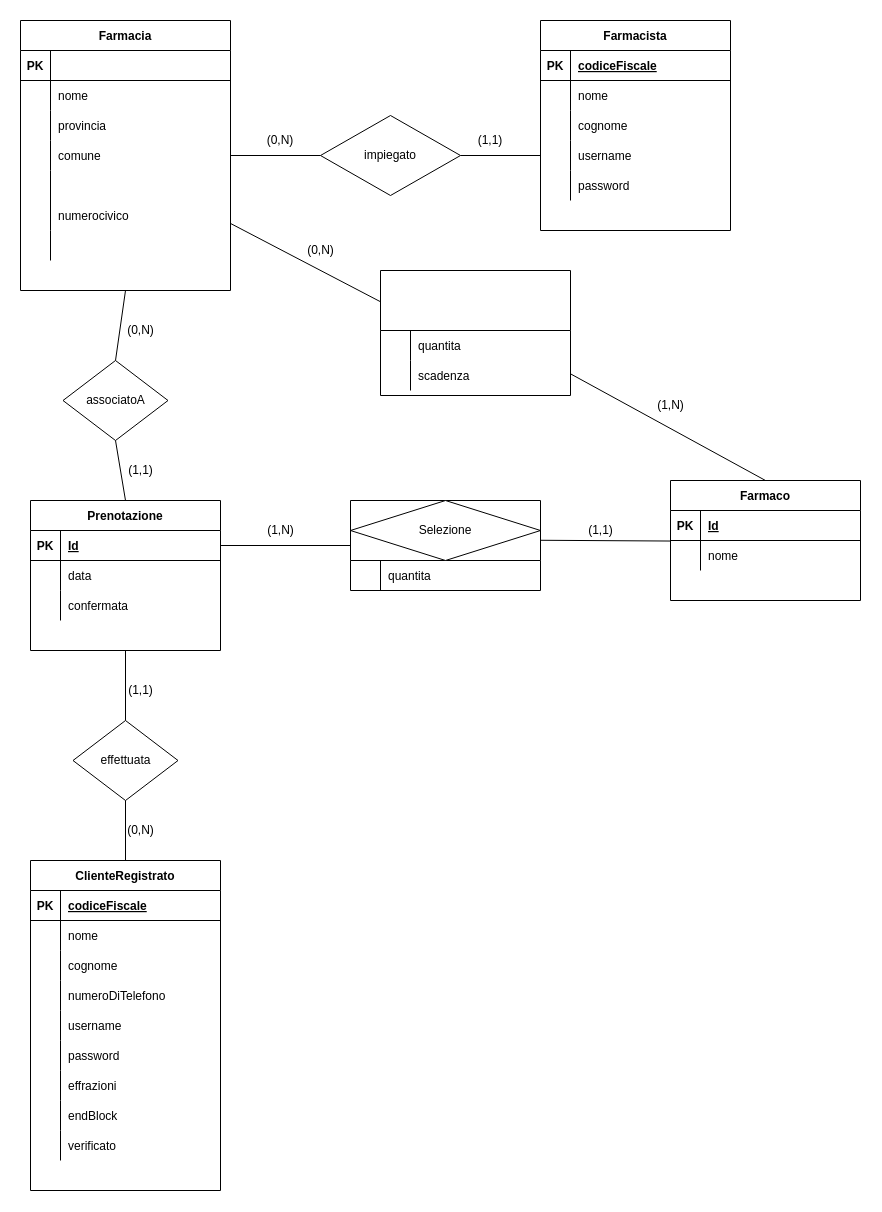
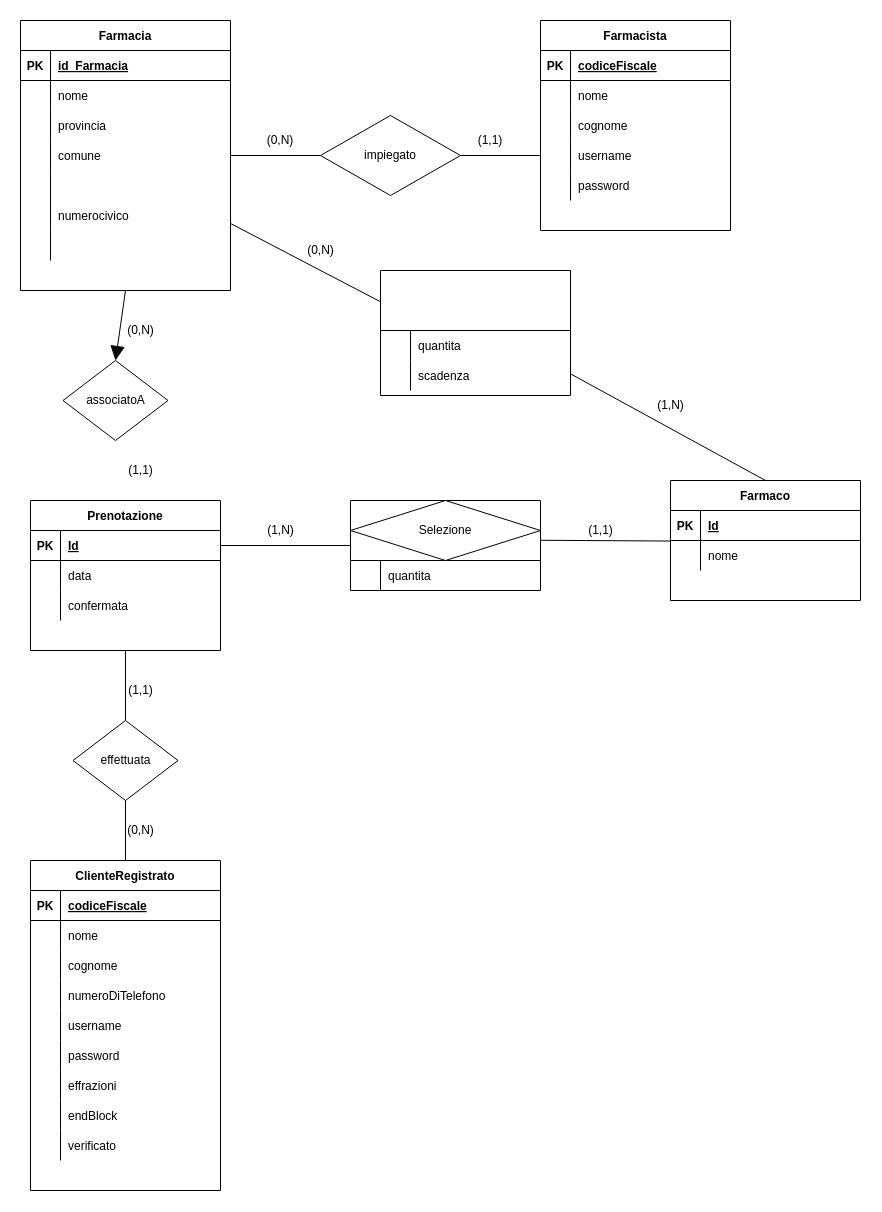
node "id_Farmacia": added
edge "Farmacia" -- "associatoA": arrowhead none -> block
edge "associatoA" -- "Prenotazione": removed
